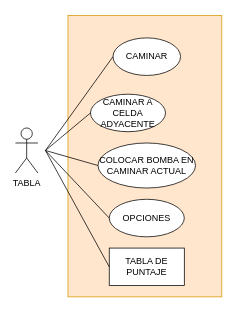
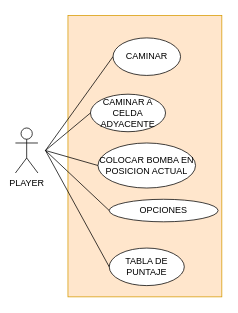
node "COLOCAR BOMBA EN CAMINAR ACTUAL": label "COLOCAR BOMBA EN CAMINAR ACTUAL" -> "COLOCAR BOMBA EN POSICION ACTUAL"
node "TABLA": label "TABLA" -> "PLAYER"
node "OPCIONES": size 75x38 -> 109x23
node "TABLA DE PUNTAJE": shape rectangle -> ellipse
